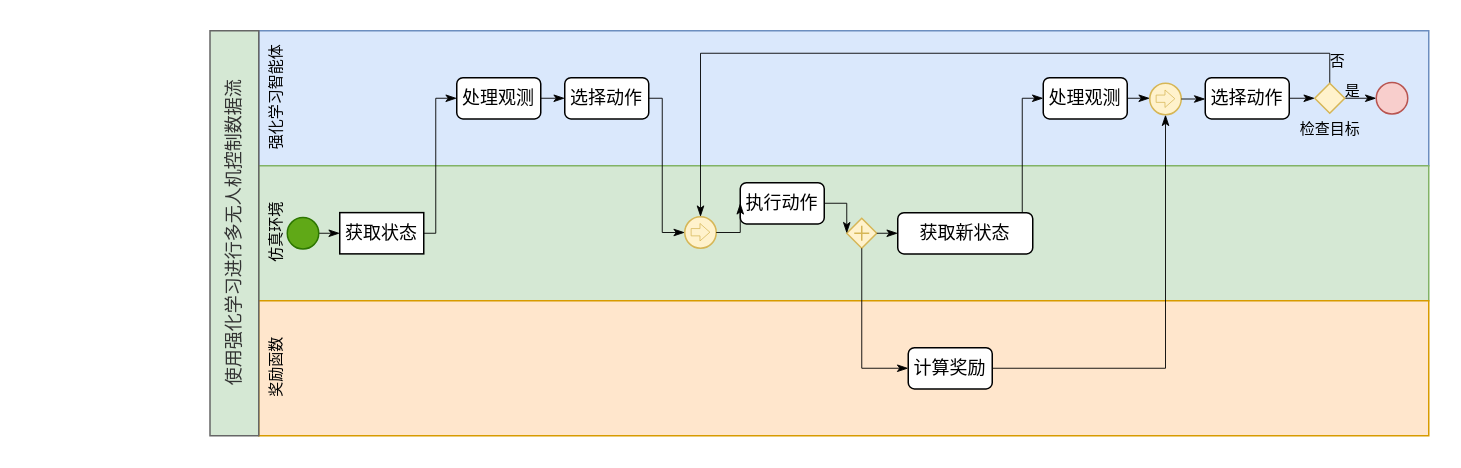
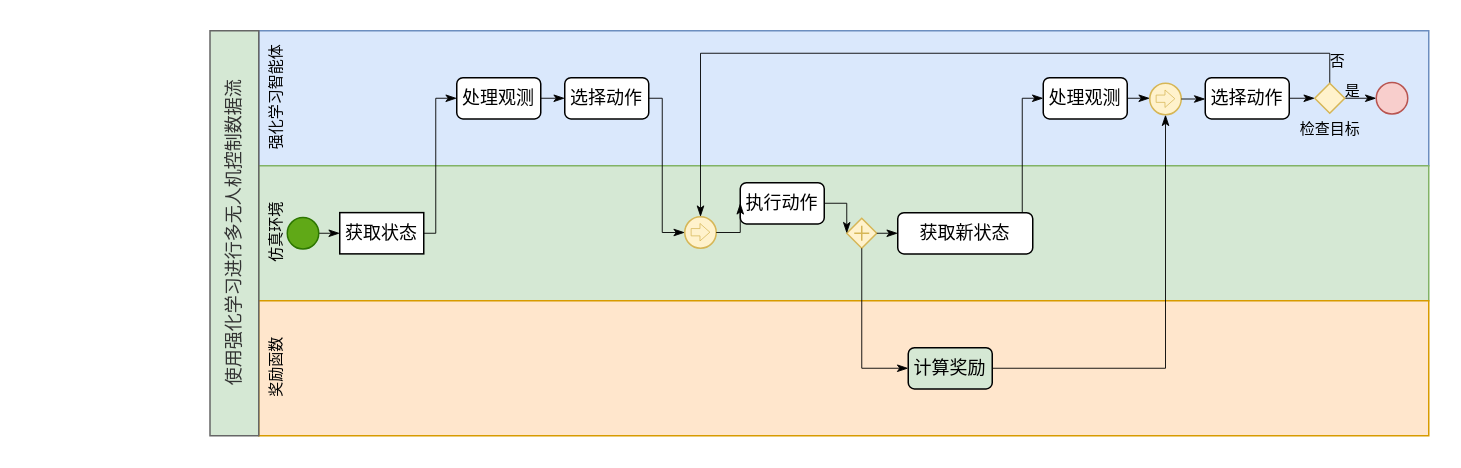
node "计算奖励": fillcolor #ffffff -> #d5e8d4
